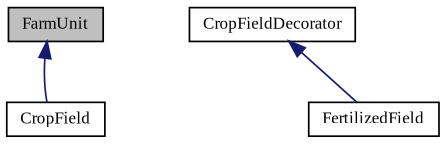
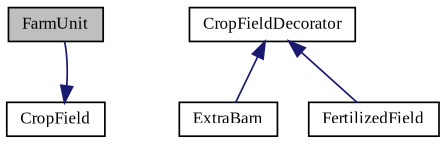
edge "CropField" -> "FarmUnit": reversed
node "ExtraBarn": added
